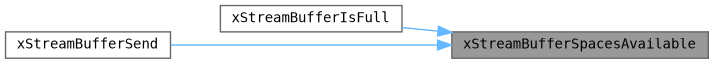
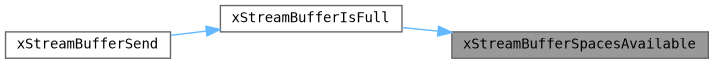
edge "xStreamBufferSend" -> "xStreamBufferSpacesAvailable": now "xStreamBufferSend" -> "xStreamBufferIsFull"
